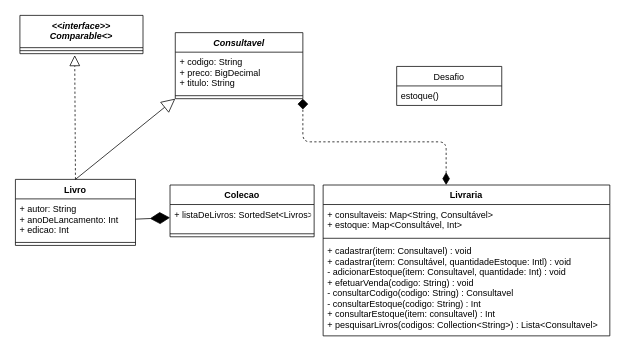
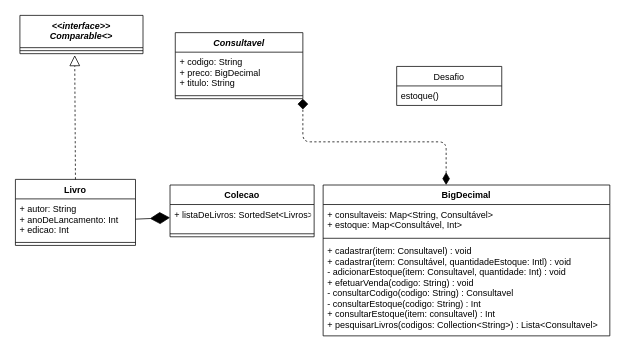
edge "Livro" -> "Consultavel": removed
node "Livraria": label "Livraria" -> "BigDecimal"
